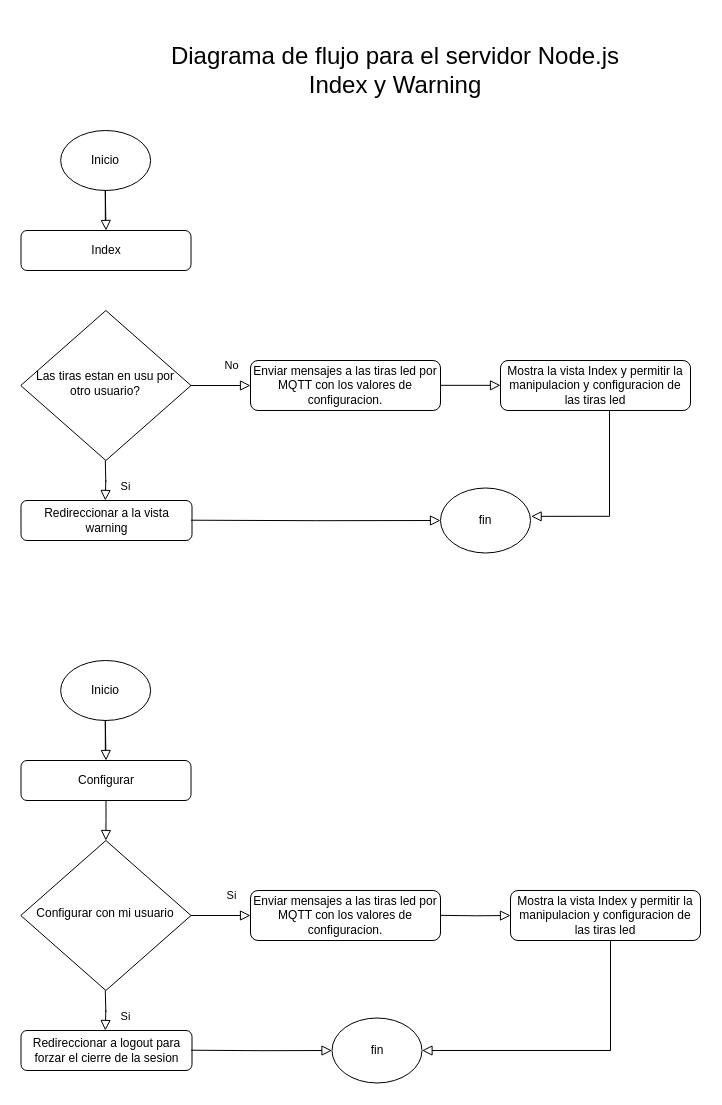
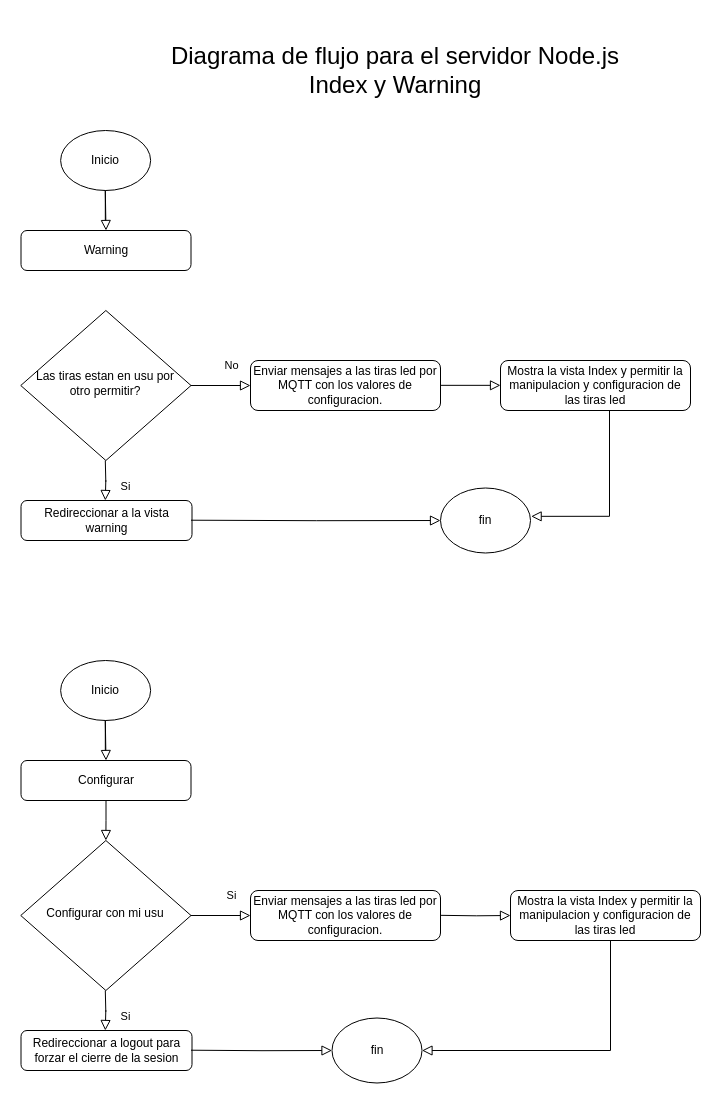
node "Index": label "Index" -> "Warning"
node "Las tiras estan en usu por otro usuario?": label "Las tiras estan en usu por otro usuario?" -> "Las tiras estan en usu por otro permitir?"
node "Configurar con mi usuario": label "Configurar con mi usuario" -> "Configurar con mi usu"
